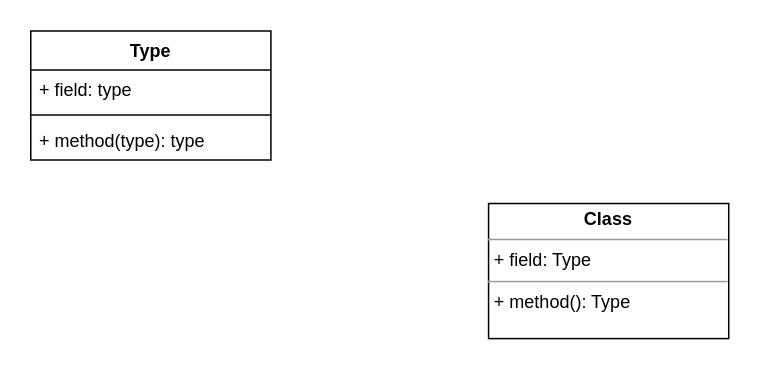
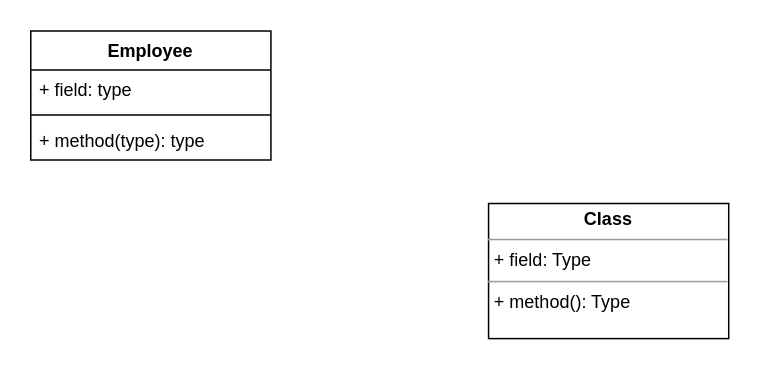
node "Type": label "Type" -> "Employee"
